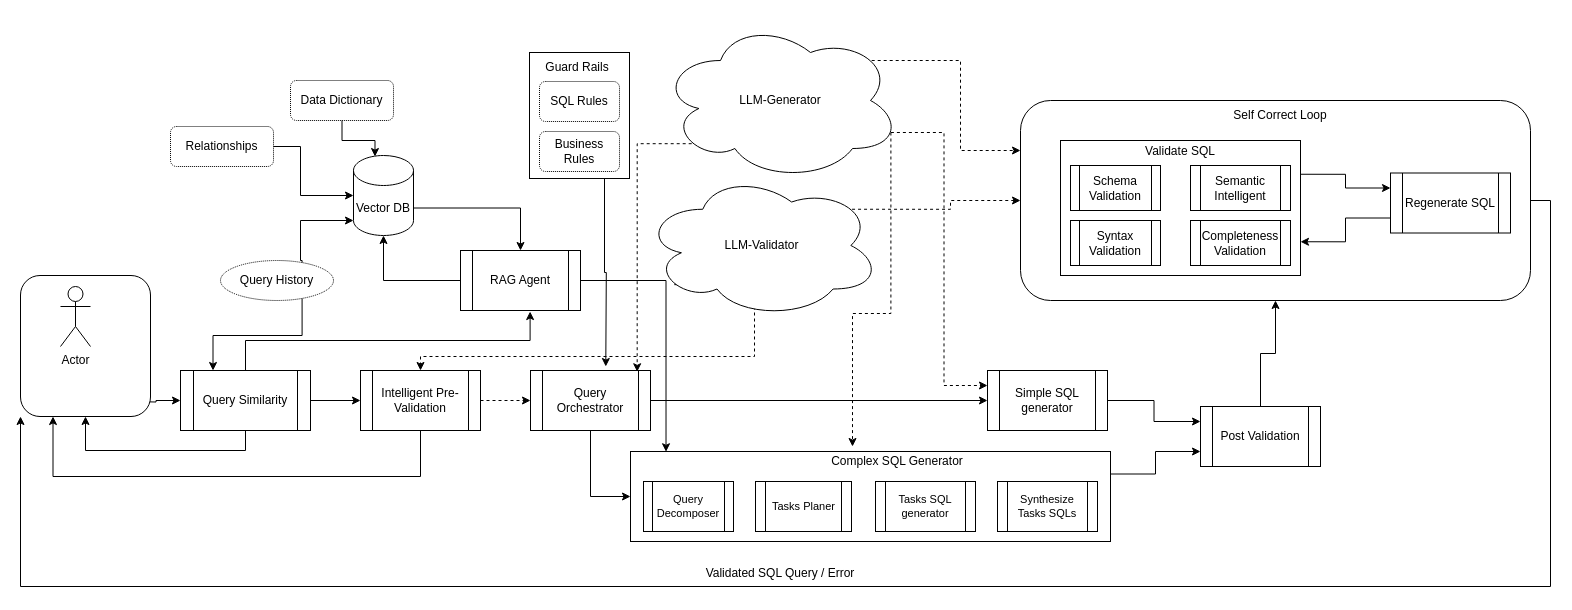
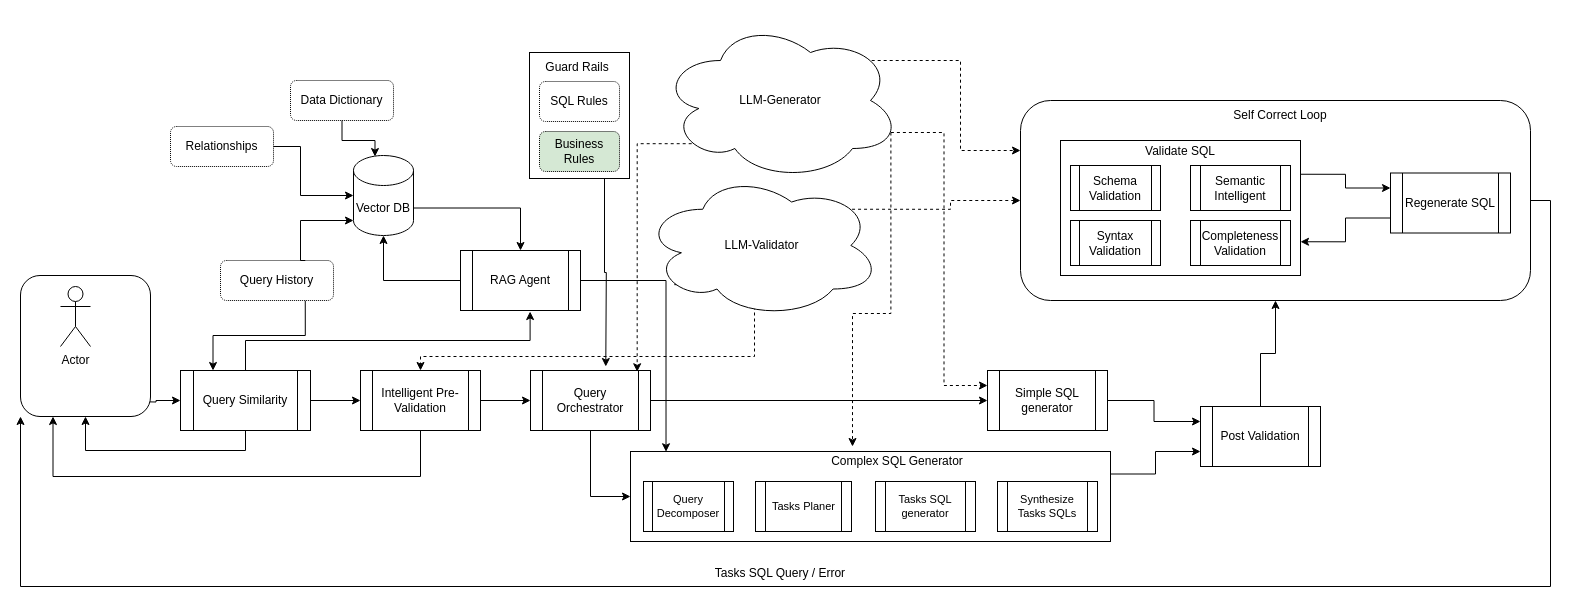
node "Business Rules": fillcolor #ffffff -> #d5e8d4
node "Query History": shape ellipse -> rounded rectangle
edge "Intelligent Pre-Validation" -> "Query Orchestrator": style dashed -> solid
node "Validated SQL Query / Error": label "Validated SQL Query / Error" -> "Tasks SQL Query / Error"
